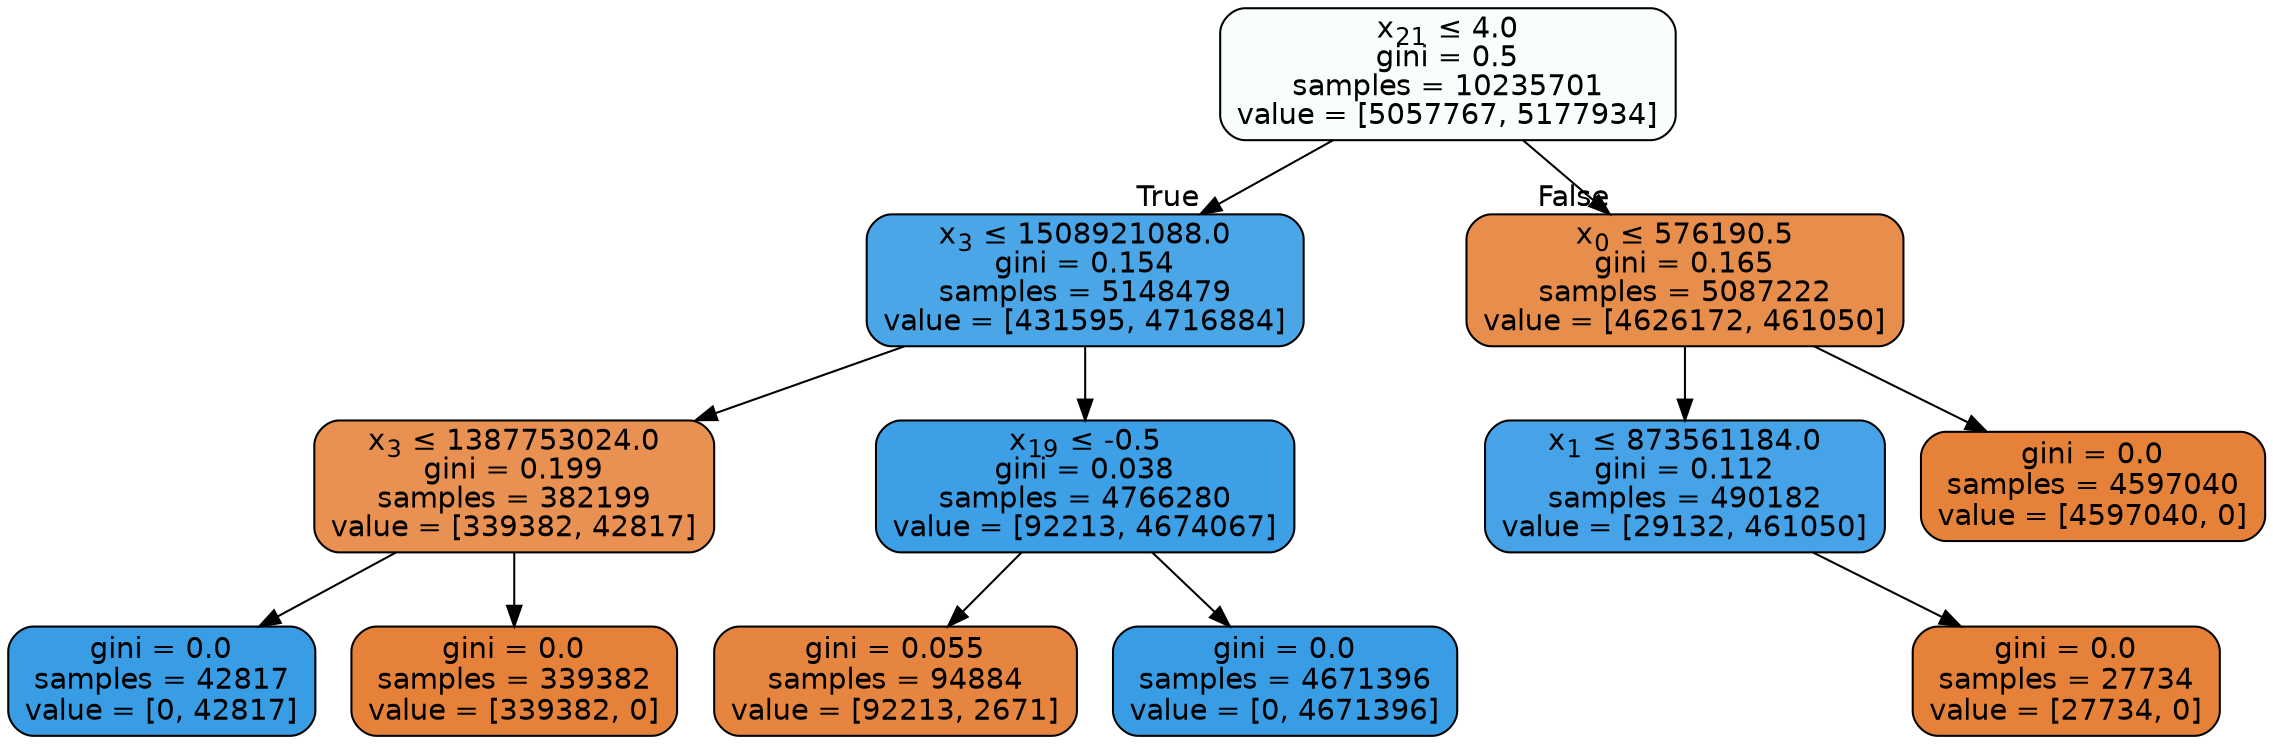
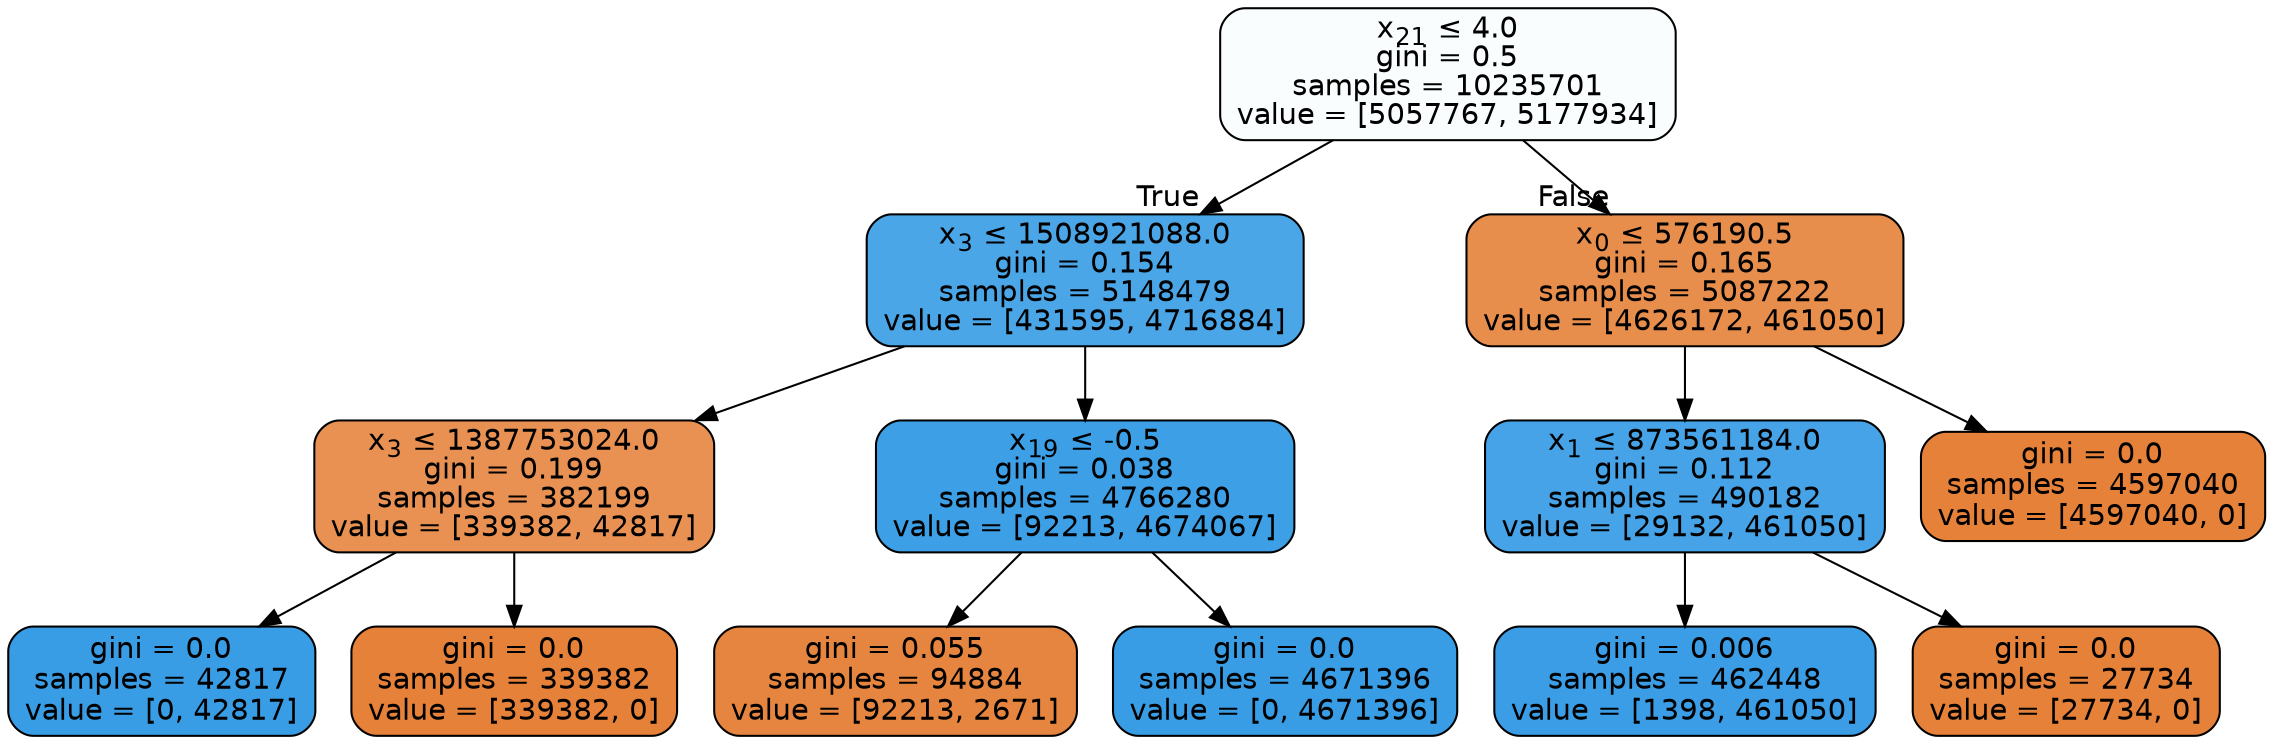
node "gini = 0.006": added
